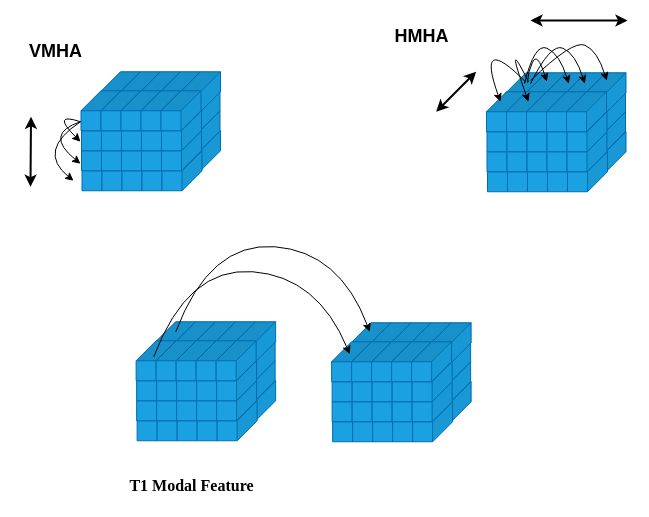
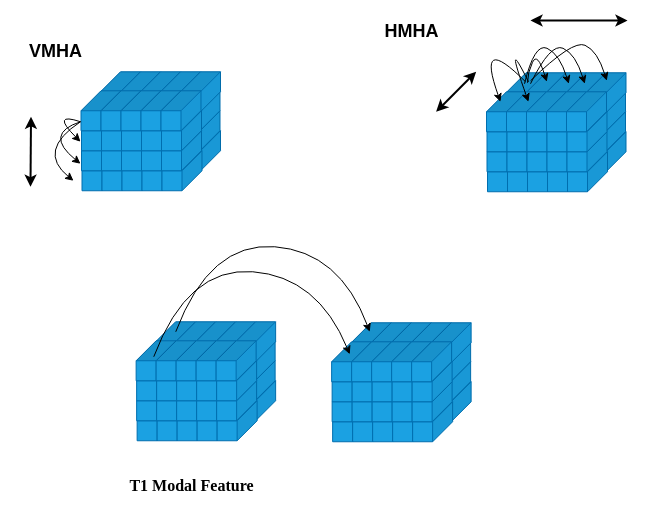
node "HMHA": moved (421, 37) -> (411, 32)
